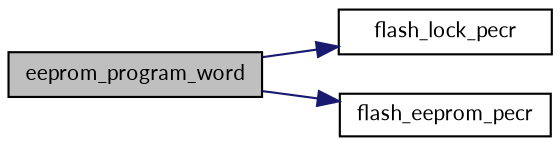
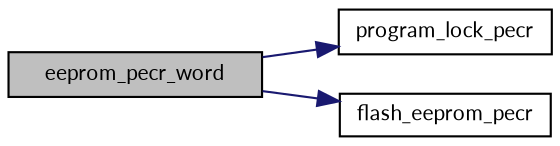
node "flash_lock_pecr": label "flash_lock_pecr" -> "program_lock_pecr"
node "eeprom_program_word": label "eeprom_program_word" -> "eeprom_pecr_word"
